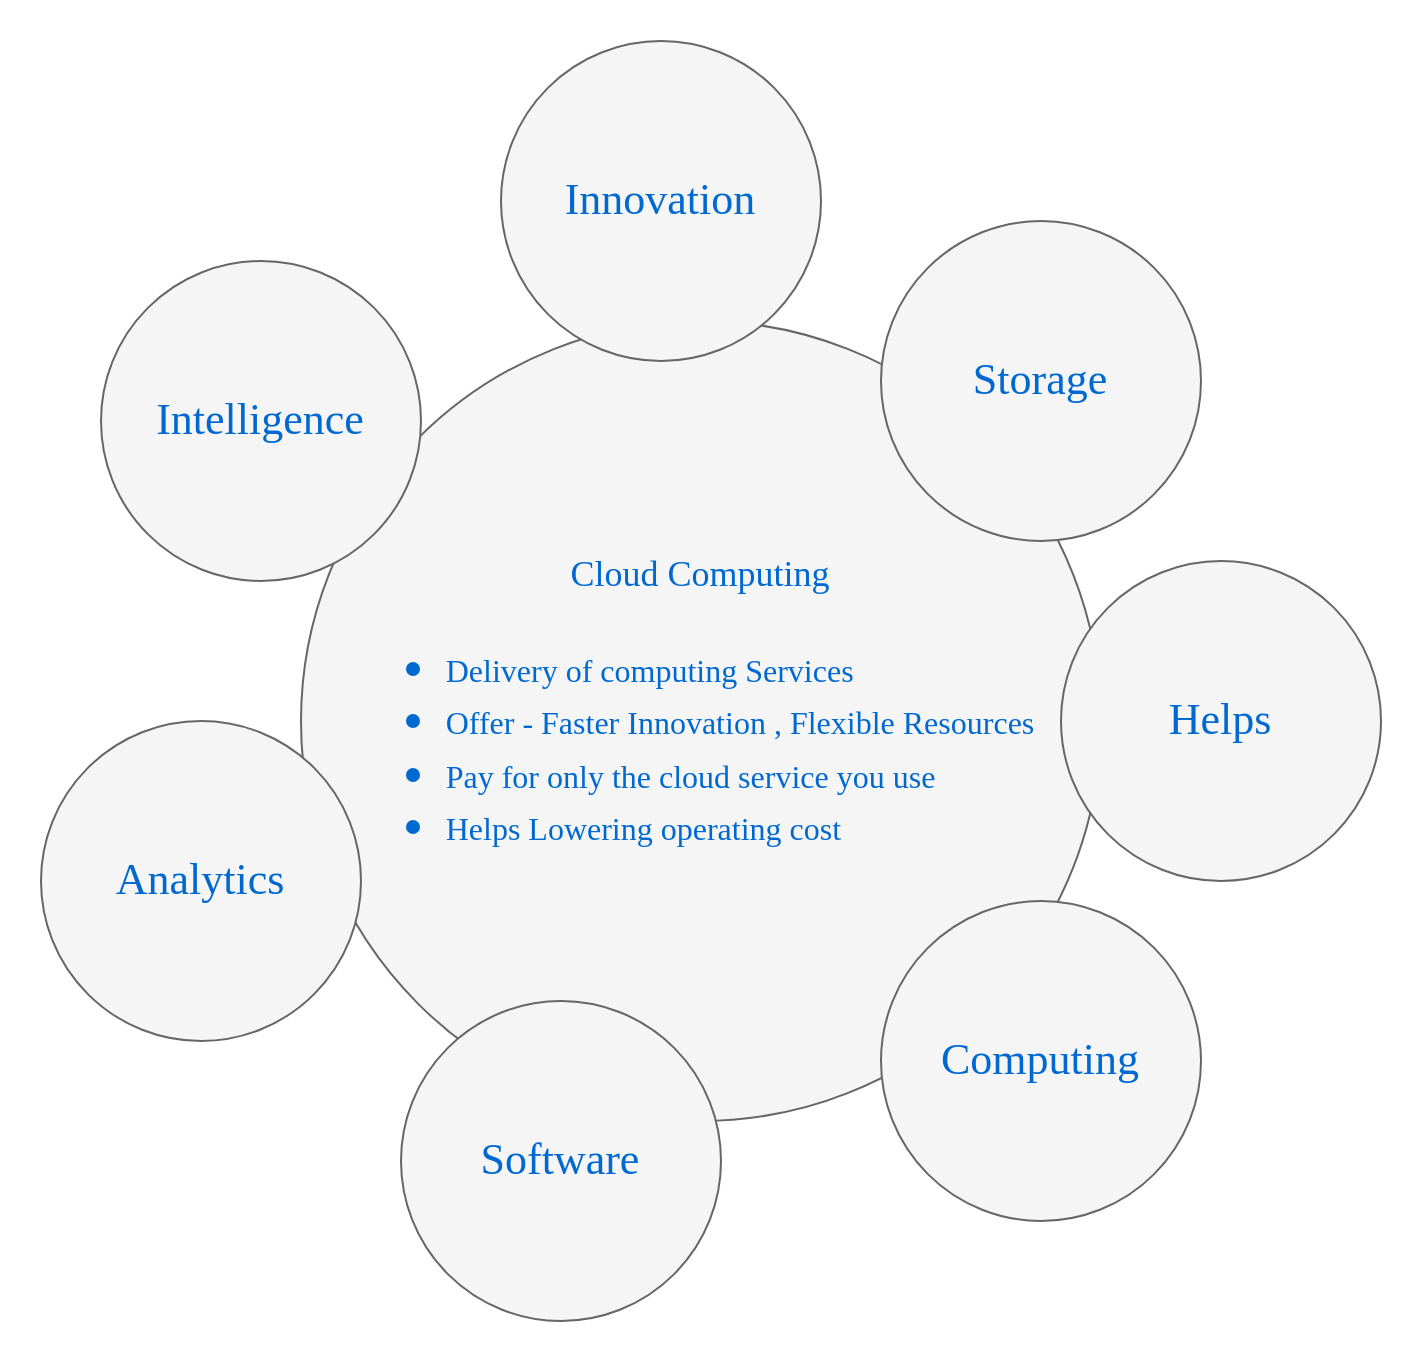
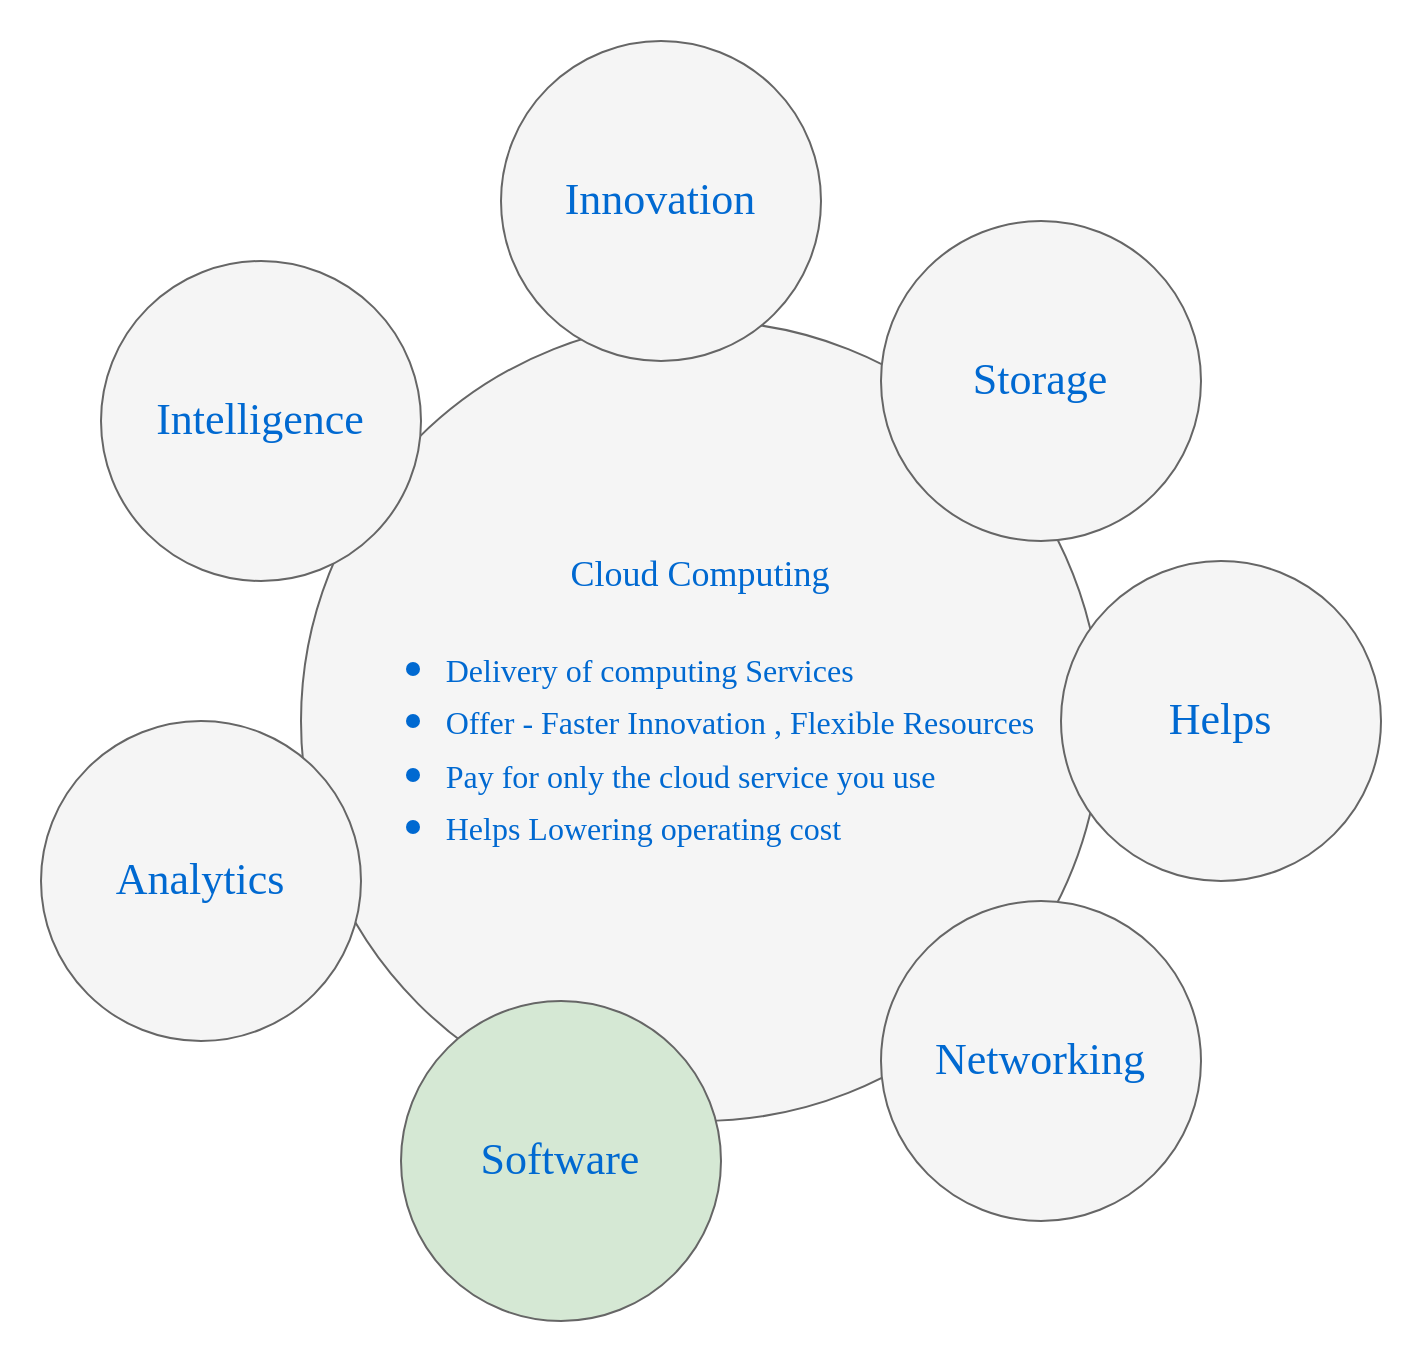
node "Computing": label "Computing" -> "Networking"
node "Software": fillcolor #f5f5f5 -> #d5e8d4
